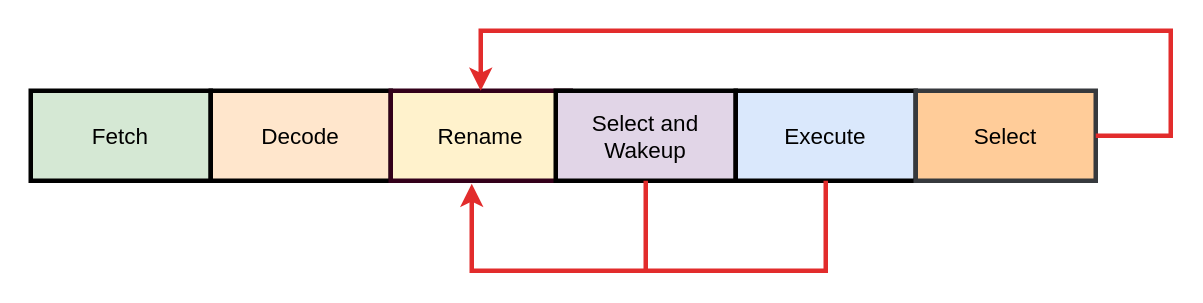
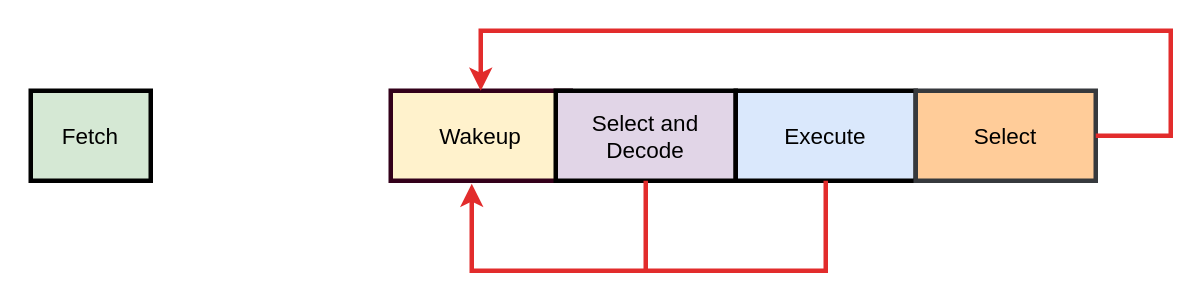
node "Fetch": size 180x90 -> 120x90
node "Decode": removed
node "Rename": label "Rename" -> "Wakeup"
node "Select and Wakeup": label "Select and Wakeup" -> "Select and Decode"
